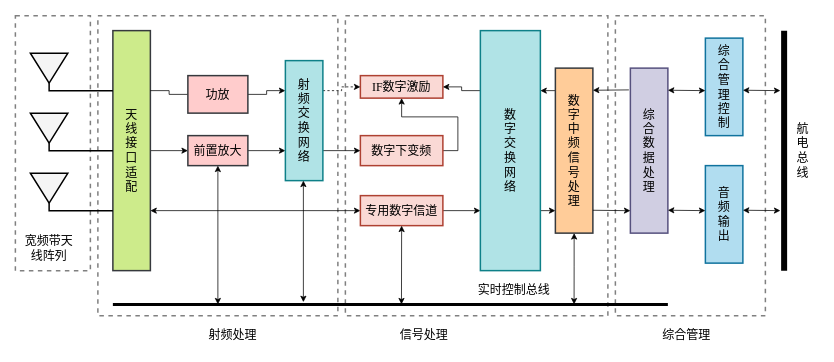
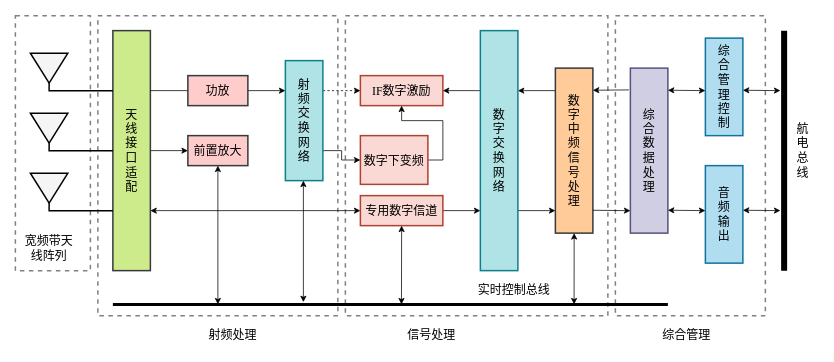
node "IF数字激励": size 83x23 -> 83x30
node "功放": size 60x38 -> 60x30
edge "前置放大" -> "射频交换网络": removed
node "数字下变频": size 83x30 -> 68x49
node "数字交换网络": size 60x240 -> 38x240
node "信号处理": moved (424, 334) -> (432, 334)
